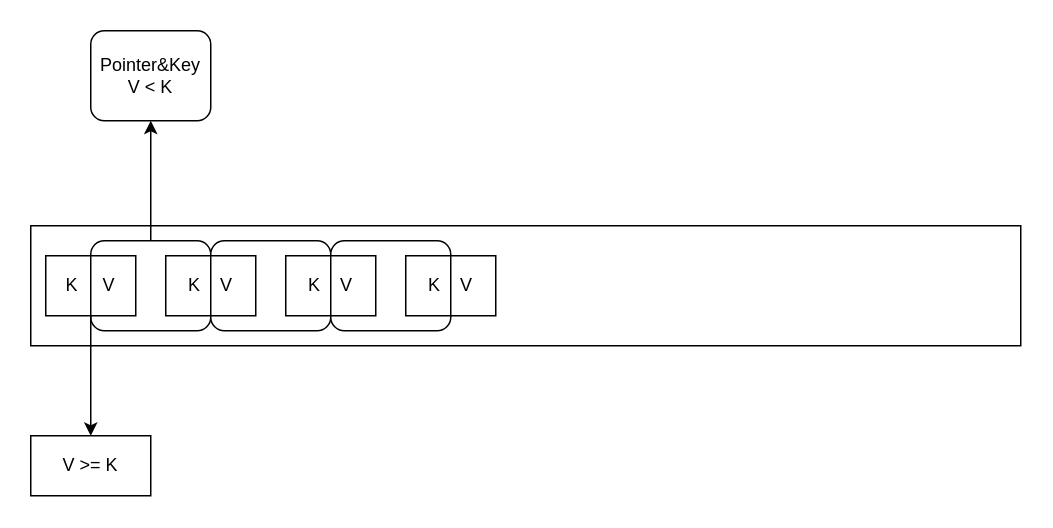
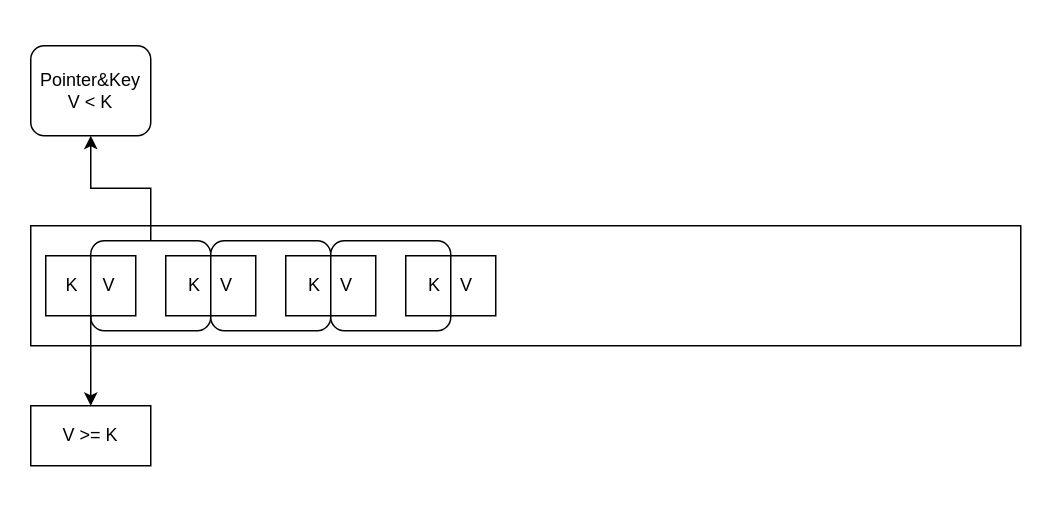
node "Pointer&Key V < K": moved (151, 76) -> (91, 91)
node "V >= K": moved (91, 466) -> (91, 436)
